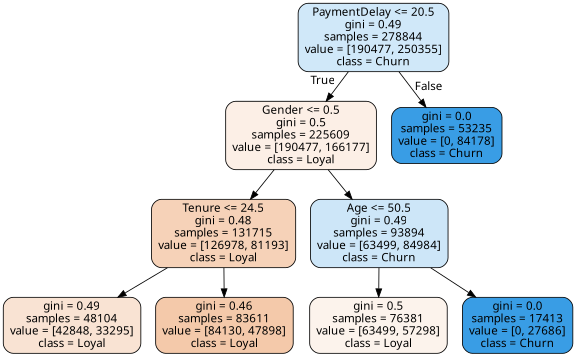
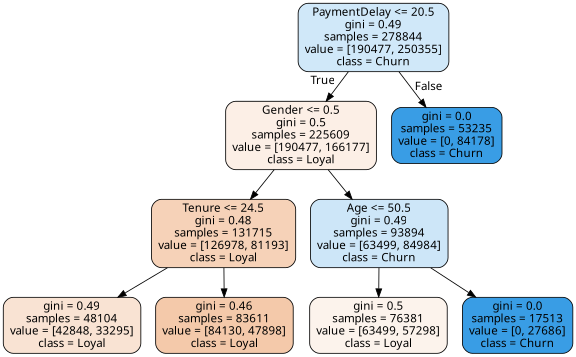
node "gini = 0.0 samples = 17413 value = [0, 27686] class = Churn": label "gini = 0.0 samples = 17413 value = [0, 27686] class = Churn" -> "gini = 0.0 samples = 17513 value = [0, 27686] class = Churn"
